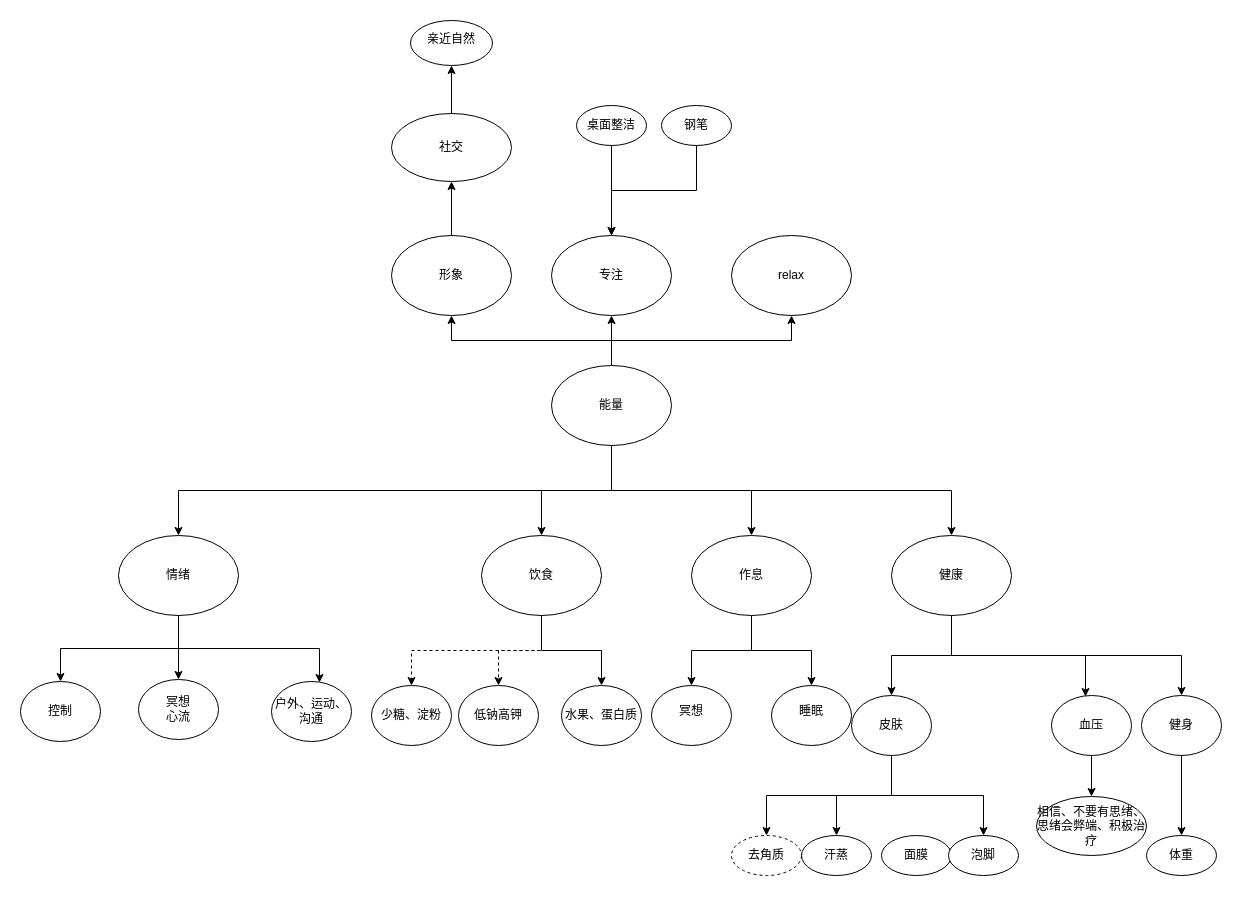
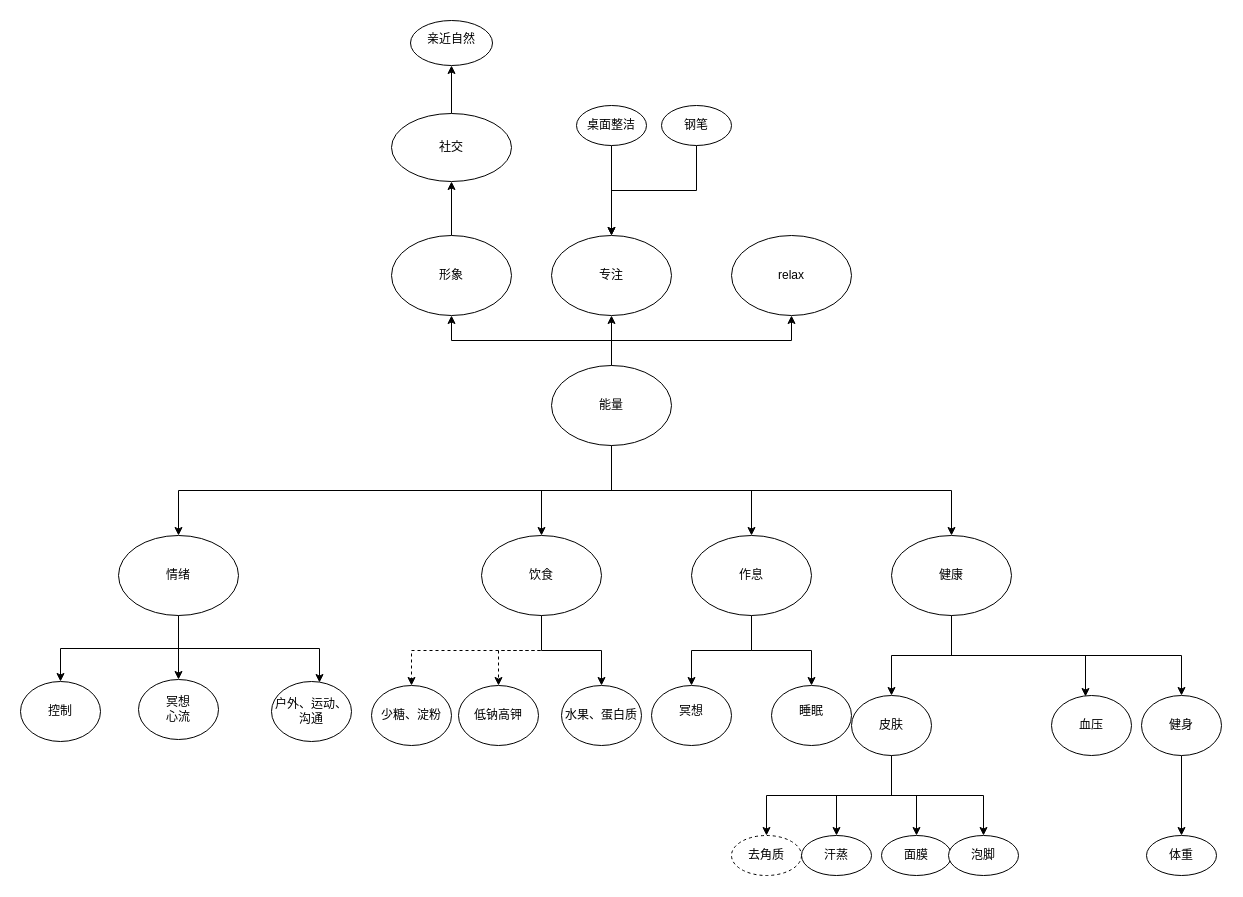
edge "血压" -> "相信、不要有思绪、思绪会弊端、积极治疗": removed
edge "皮肤" -> "面膜": added
node "相信、不要有思绪、思绪会弊端、积极治疗": removed
